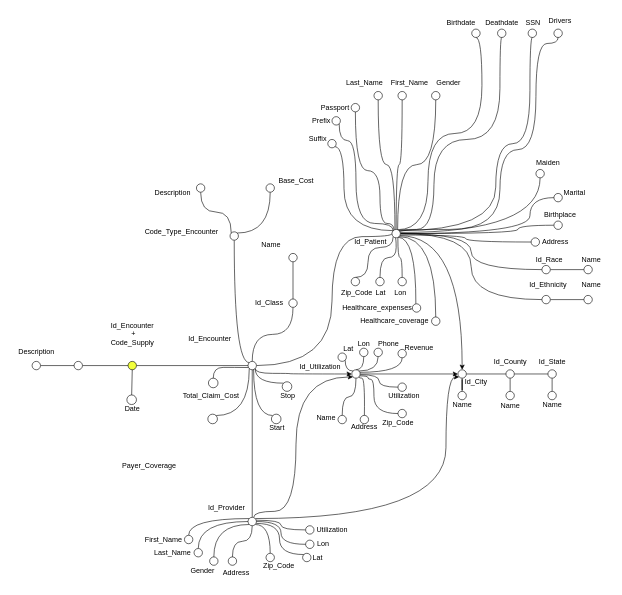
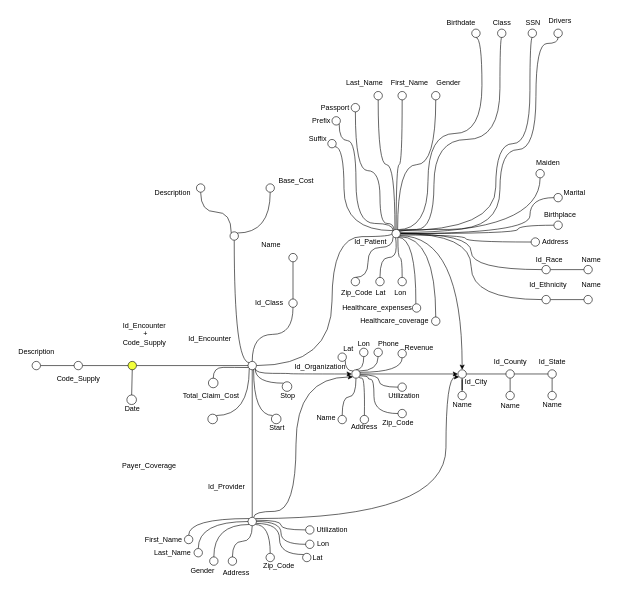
node "Deathdate": label "Deathdate" -> "Class"
node "Code_Type_Encounter": removed
node "Id_Encounter + Code_Supply": moved (132, 335) -> (144, 335)
node "Id_Utilization": label "Id_Utilization" -> "Id_Organization"
node "Code_Supply": added
node "Id_Provider": moved (227, 509) -> (227, 488)
